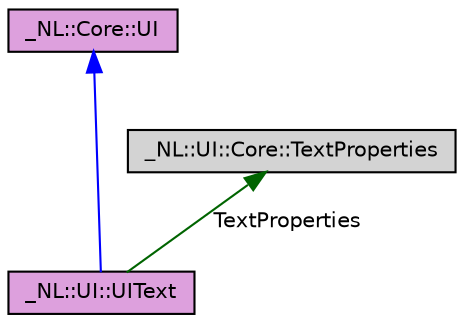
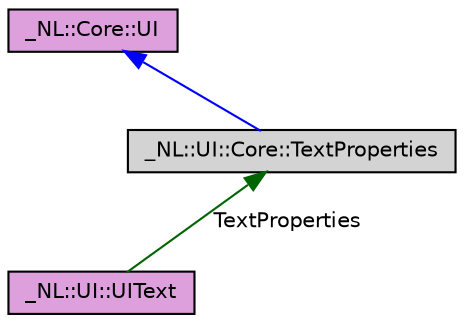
edge "_NL::UI::UIText" -> "_NL::Core::UI": now "_NL::UI::Core::TextProperties" -> "_NL::Core::UI"
